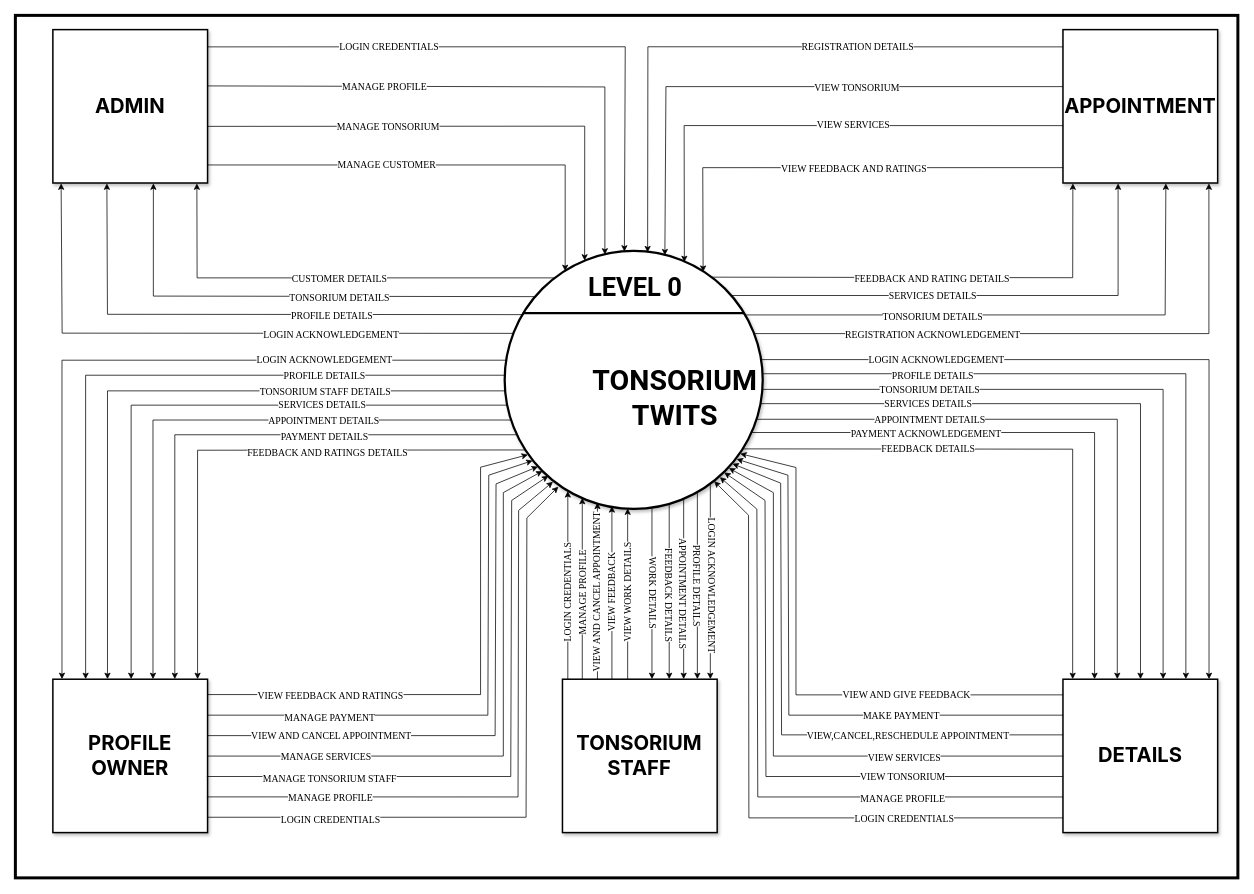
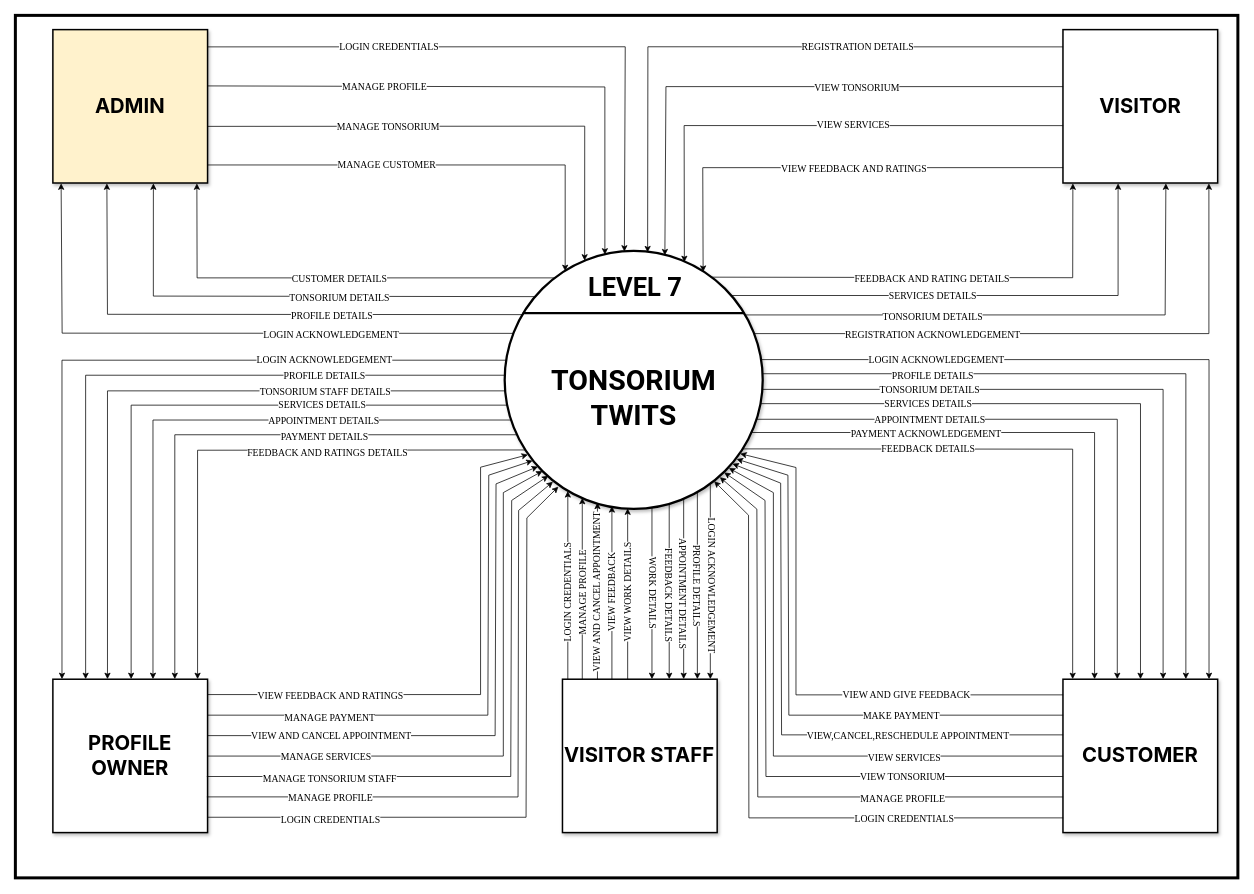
node "ADMIN": fillcolor #ffffff -> #fff2cc
node "APPOINTMENT": label "APPOINTMENT" -> "VISITOR"
node "LEVEL 0": label "LEVEL 0" -> "LEVEL 7"
node "TONSORIUMTWITS": moved (675, 399) -> (634, 399)
node "TONSORIUM STAFF": label "TONSORIUM STAFF" -> "VISITOR STAFF"
node "DETAILS": label "DETAILS" -> "CUSTOMER"
